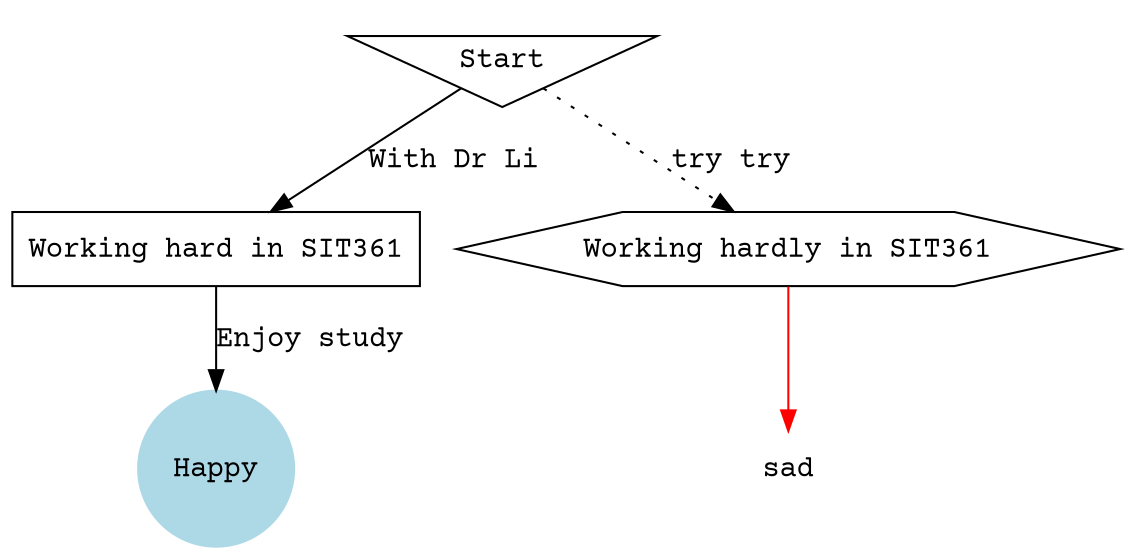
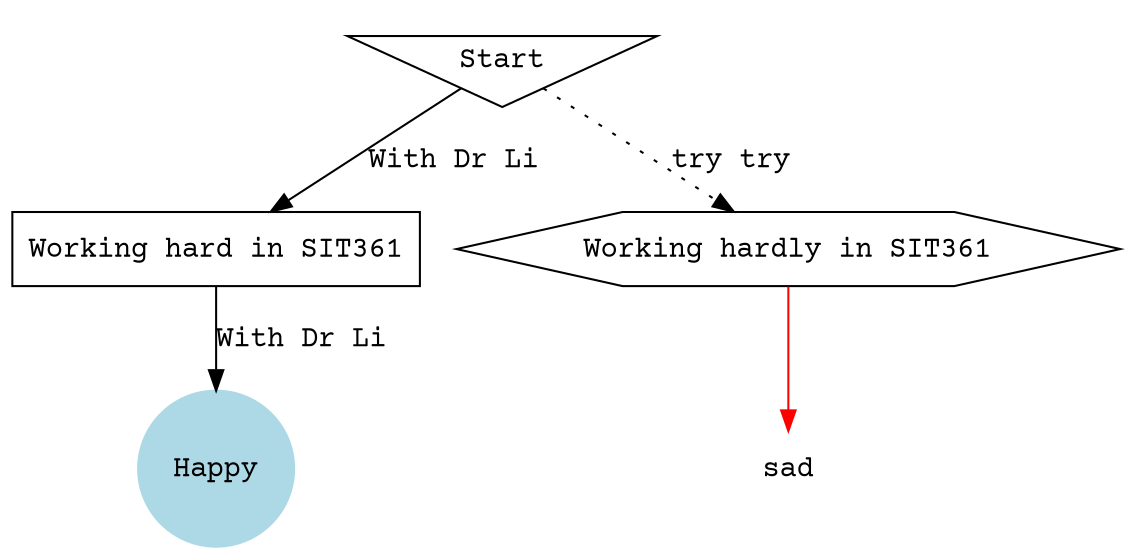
edge "Working hard in SIT361" -> "Happy": label "Enjoy study" -> "With Dr Li"
